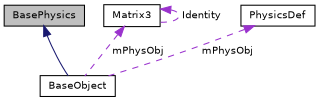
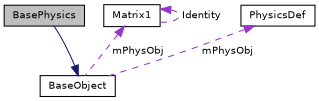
node "Matrix3": label "Matrix3" -> "Matrix1"
edge "BaseObject" -> "BasePhysics": reversed
